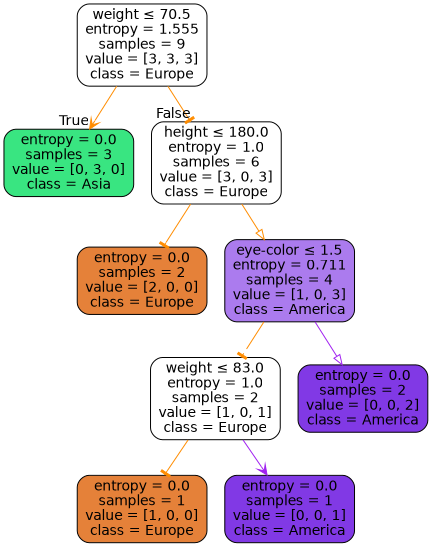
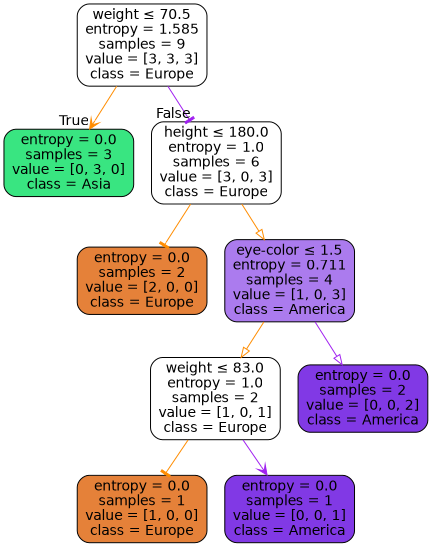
node "weight ≤ 70.5": text "entropy = 1.555" -> "entropy = 1.585"
edge "weight ≤ 70.5" -> "height ≤ 180.0": color darkorange -> purple
edge "eye-color ≤ 1.5" -> "weight ≤ 83.0": arrowhead tee -> onormal
